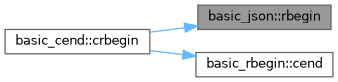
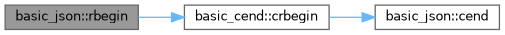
edge "basic_cend::crbegin" -> "basic_json::rbegin": reversed
node "basic_rbegin::cend": label "basic_rbegin::cend" -> "basic_json::cend"
